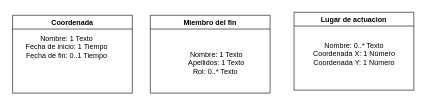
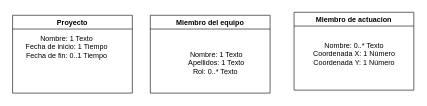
node "Lugar de actuacion": label "Lugar de actuacion" -> "Miembro de actuacion"
node "Coordenada": label "Coordenada" -> "Proyecto"
node "Miembro del fin": label "Miembro del fin" -> "Miembro del equipo"
